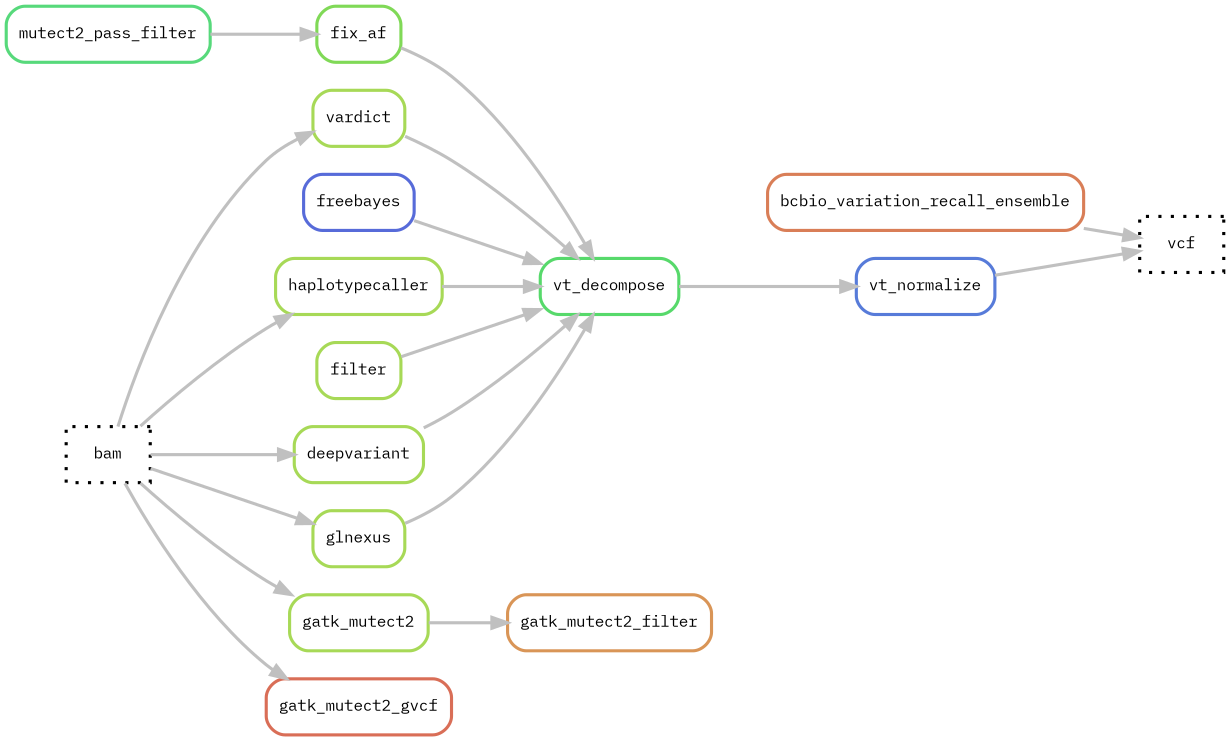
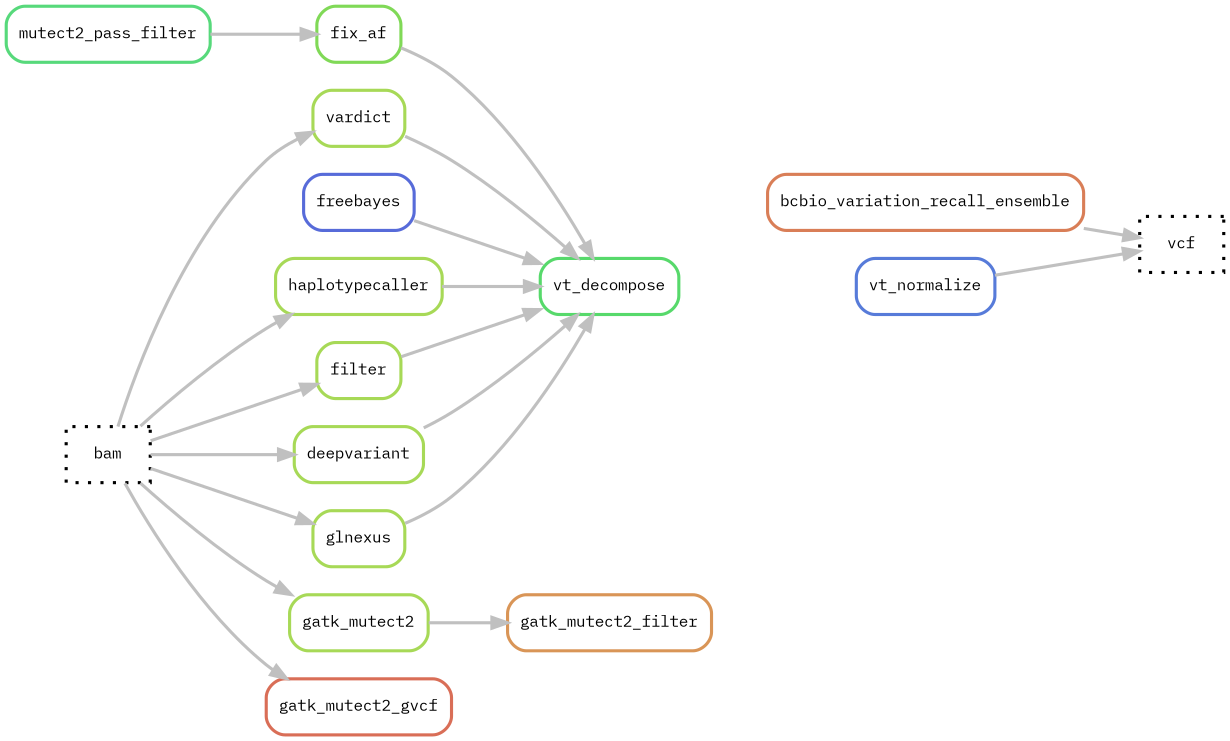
edge "vt_decompose" -> "vt_normalize": removed
edge "bam" -> "filter": added
